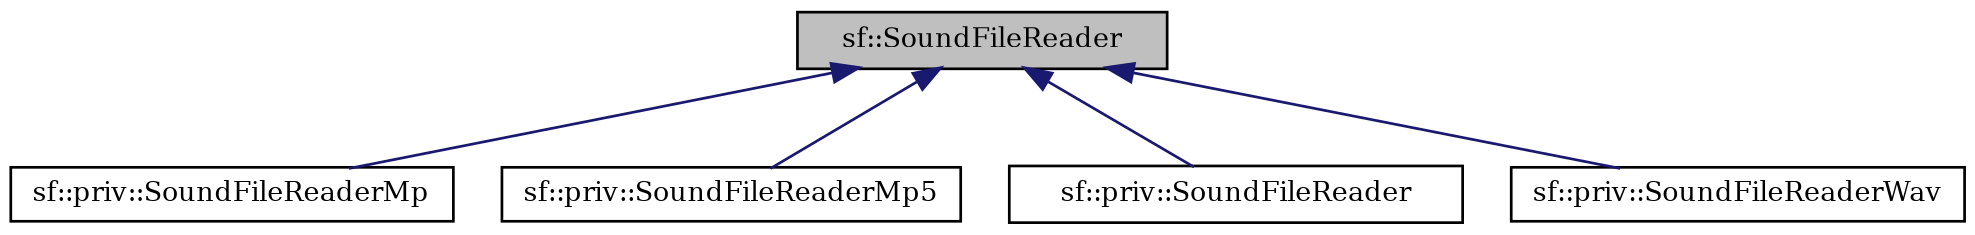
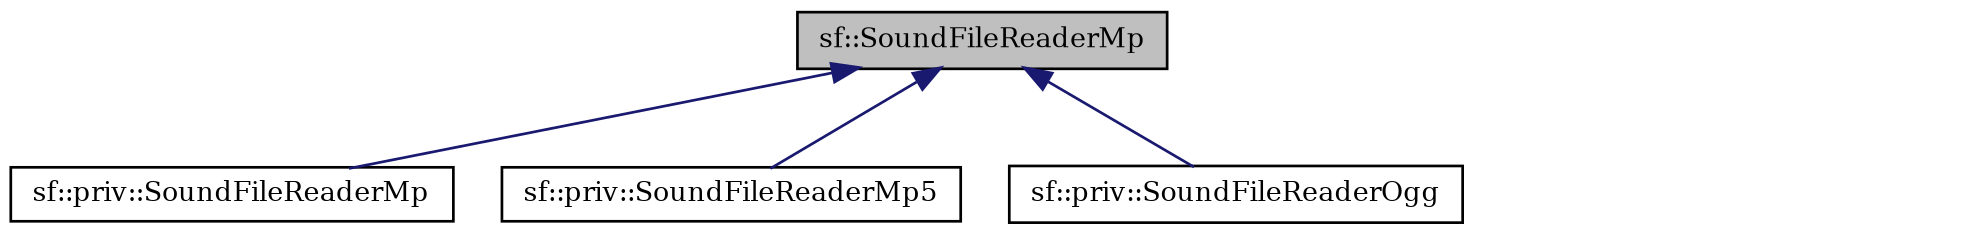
node "sf::SoundFileReader": label "sf::SoundFileReader" -> "sf::SoundFileReaderMp"
node "sf::priv::SoundFileReader": label "sf::priv::SoundFileReader" -> "sf::priv::SoundFileReaderOgg"
node "sf::priv::SoundFileReaderWav": removed
